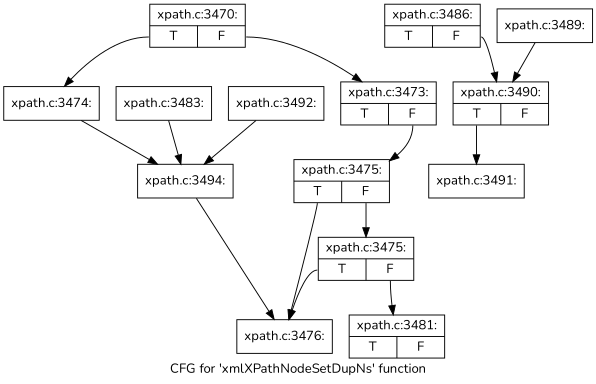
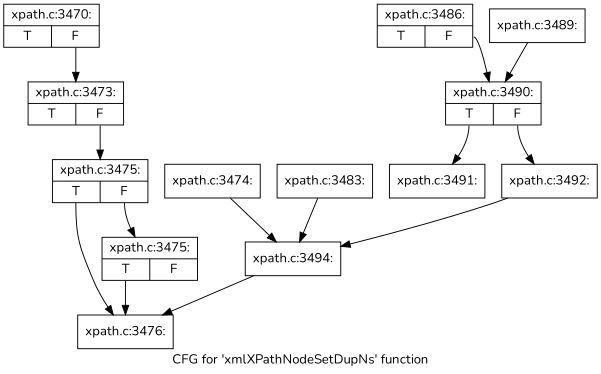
edge "xpath.c:3470:" -> "xpath.c:3474:": removed
edge "xpath.c:3490:" -> "xpath.c:3492:": added
node "xpath.c:3481:": removed
